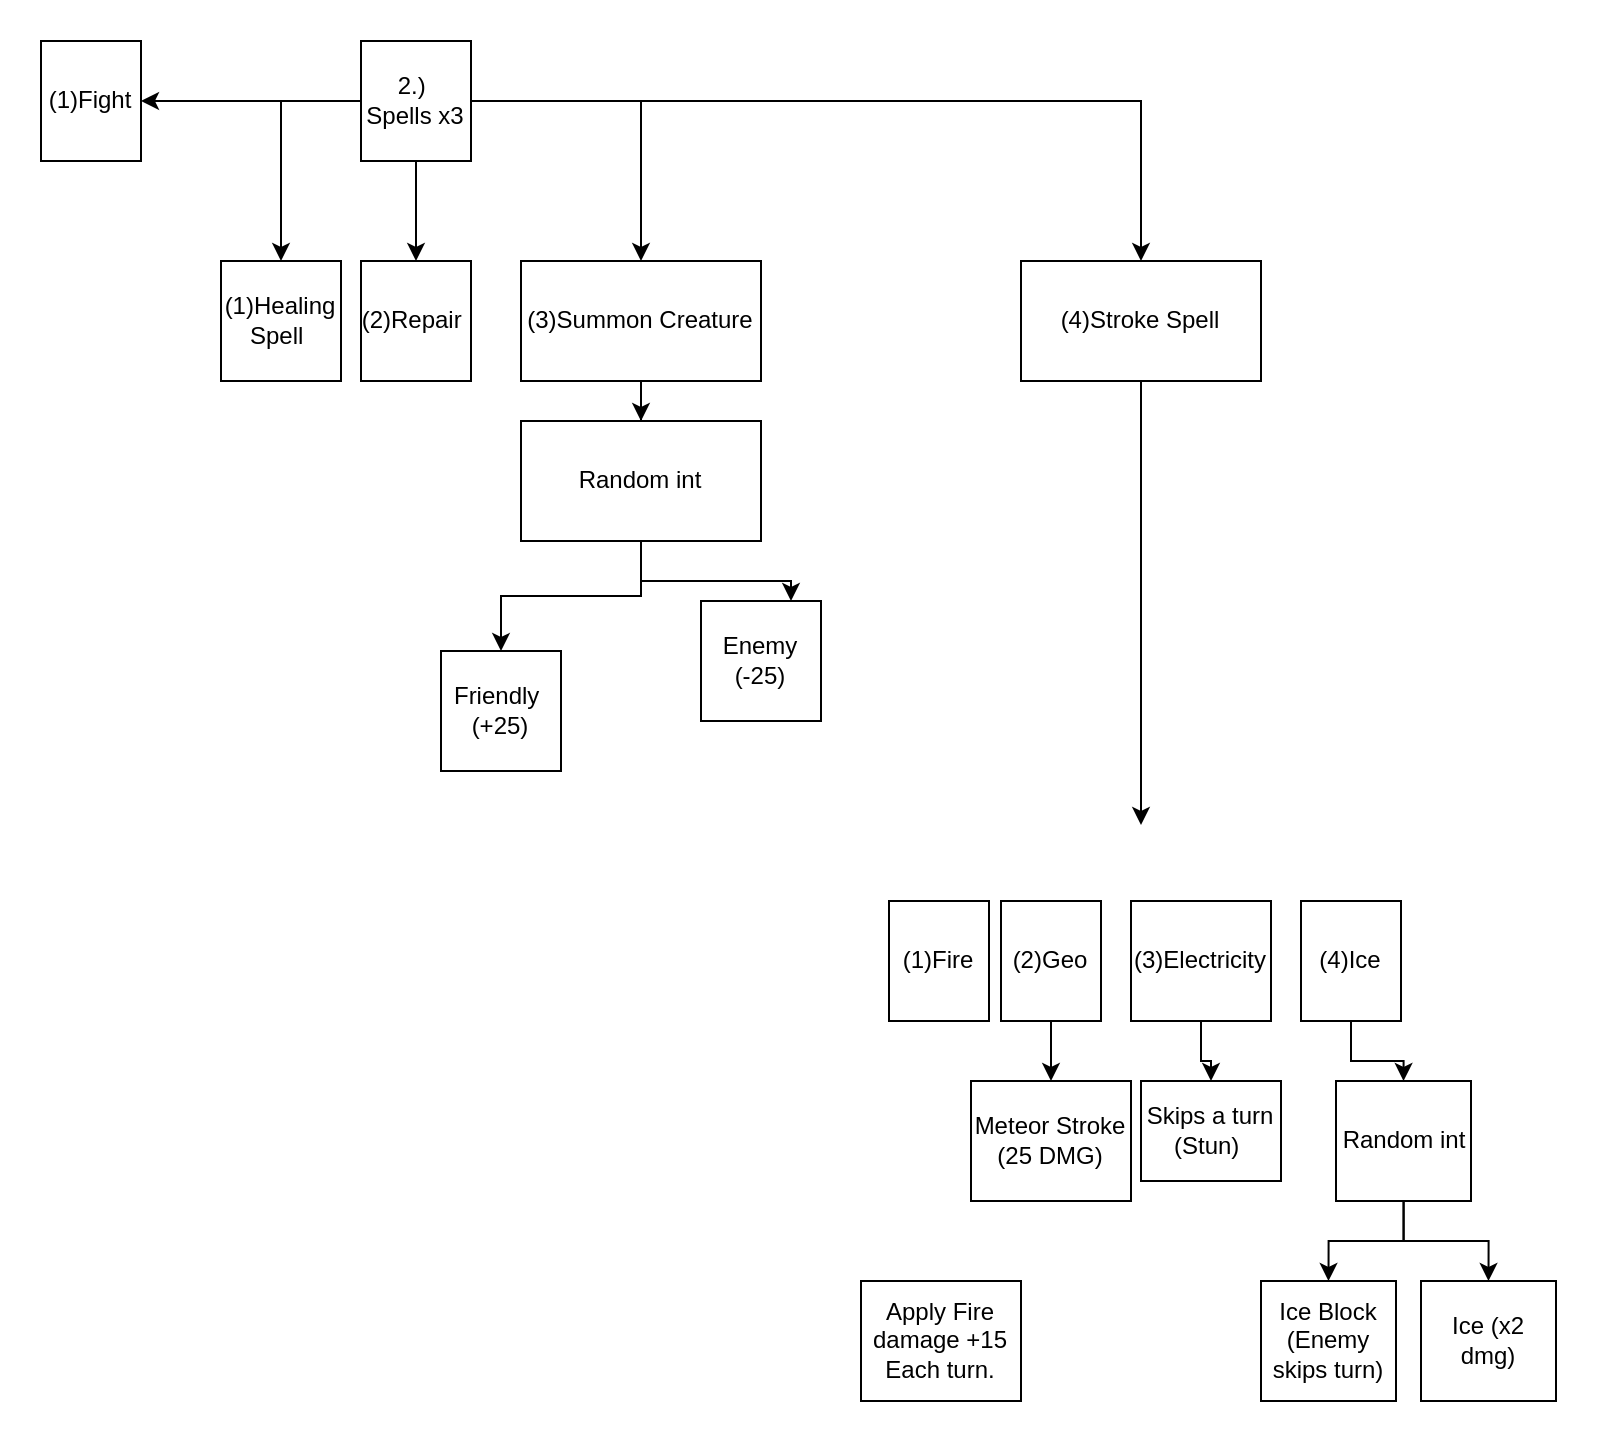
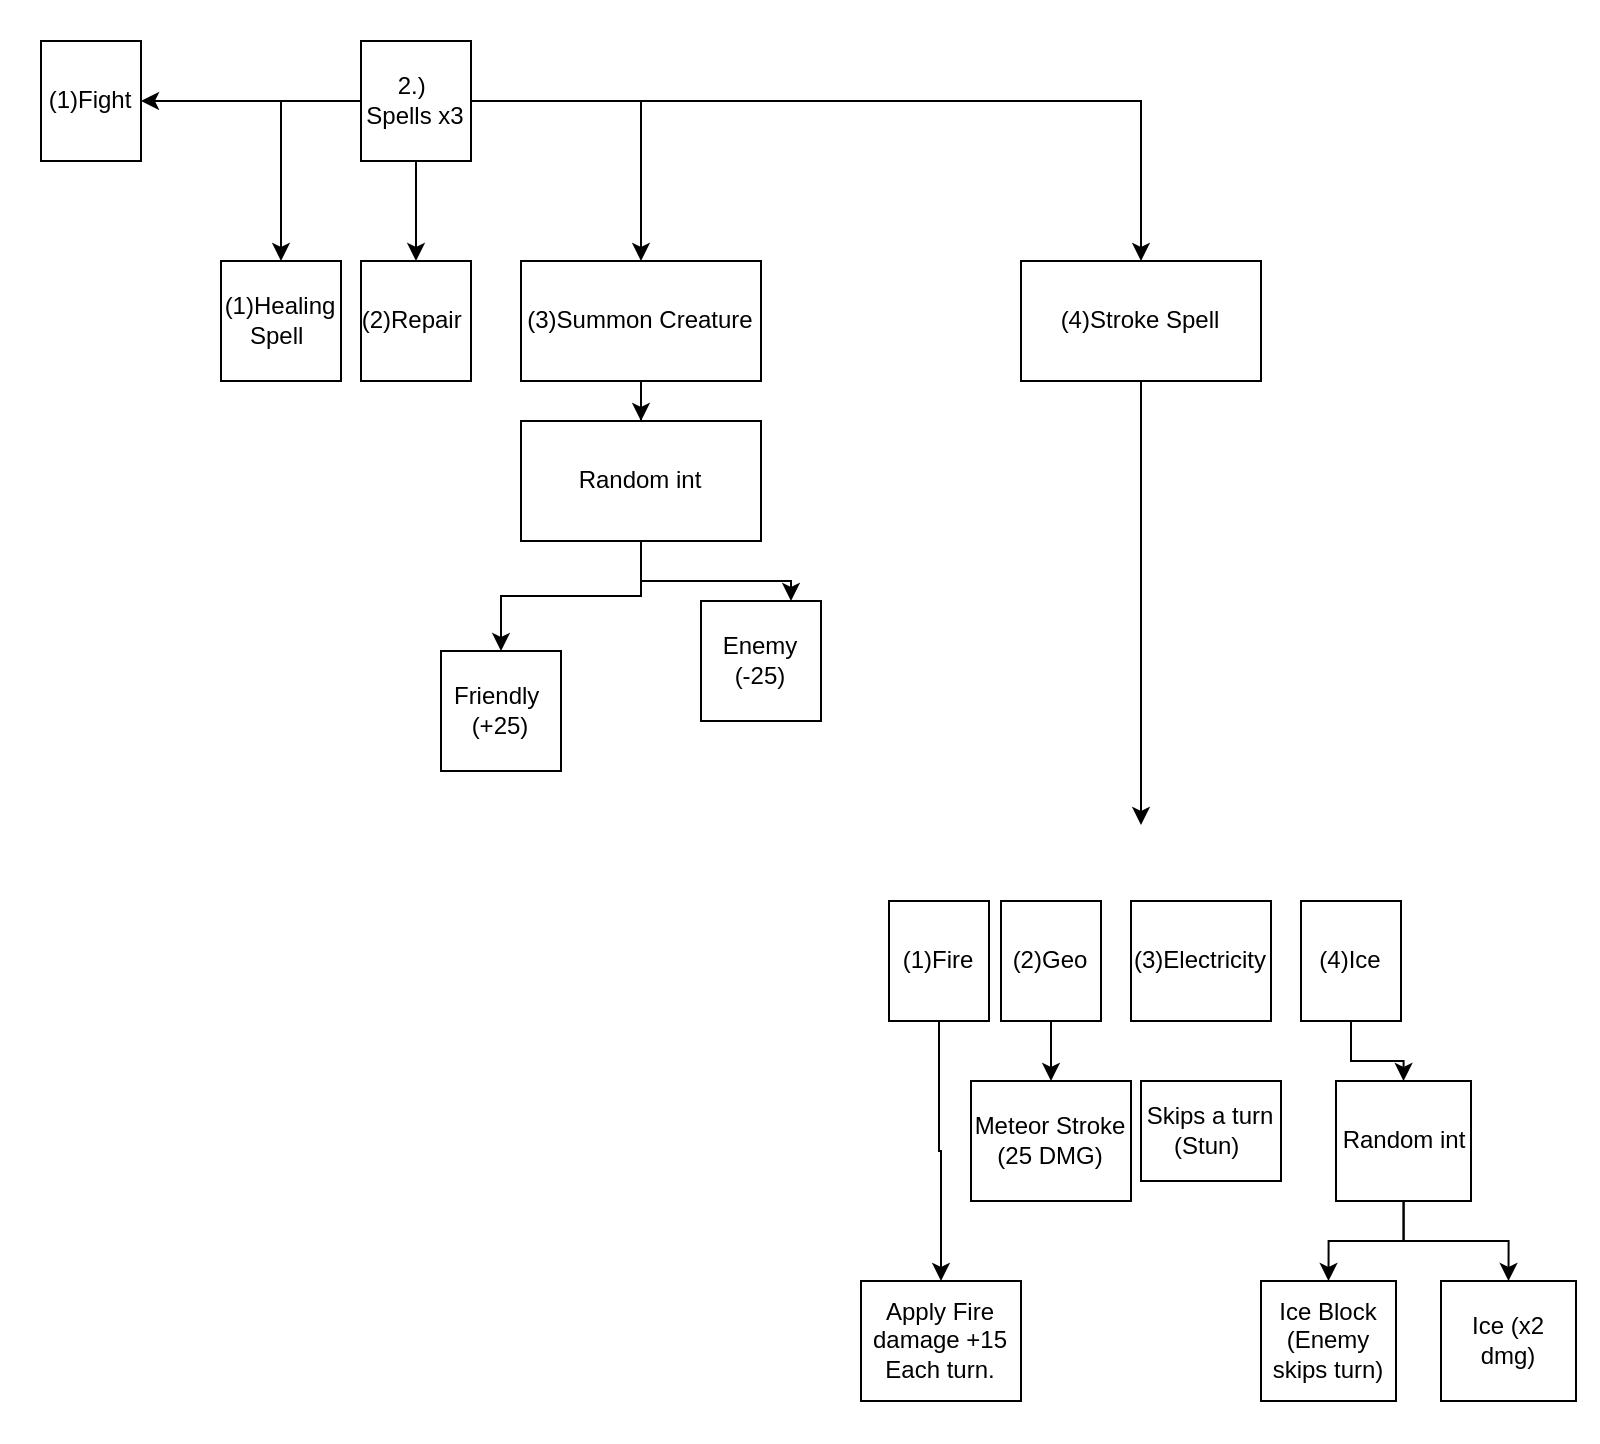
edge "(3)Electricity" -> "Skips a turn (Stun)": removed
edge "(1)Fire" -> "Apply Fire damage +15 Each turn.": added
node "Ice (x2 dmg)": moved (1489, 1341) -> (1509, 1341)
